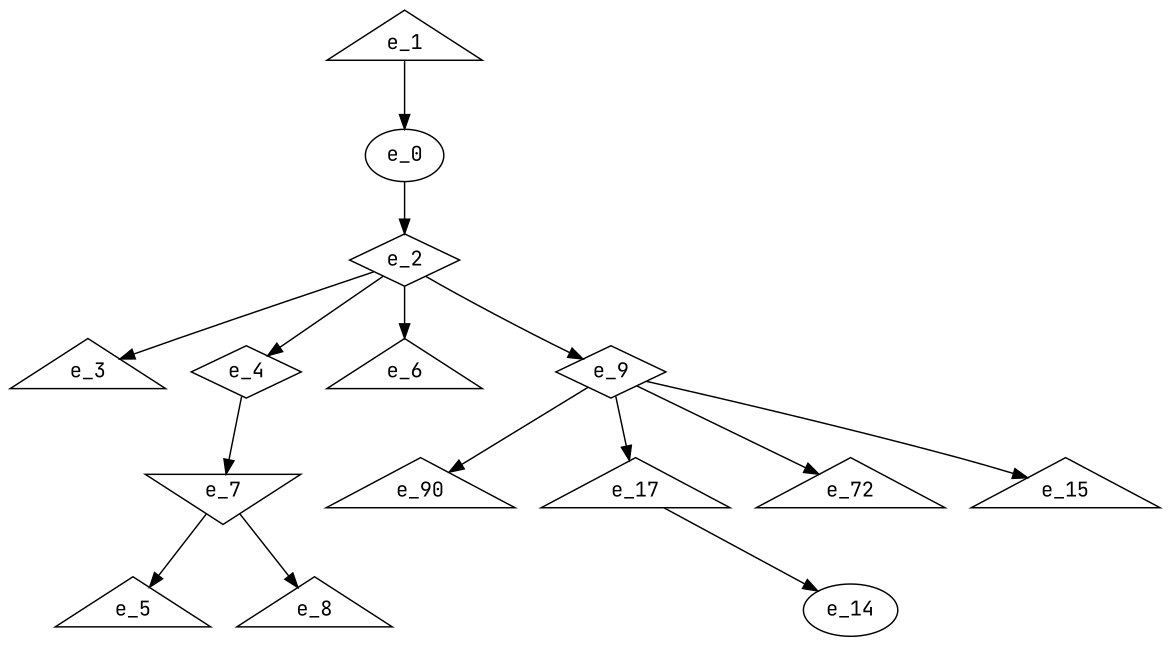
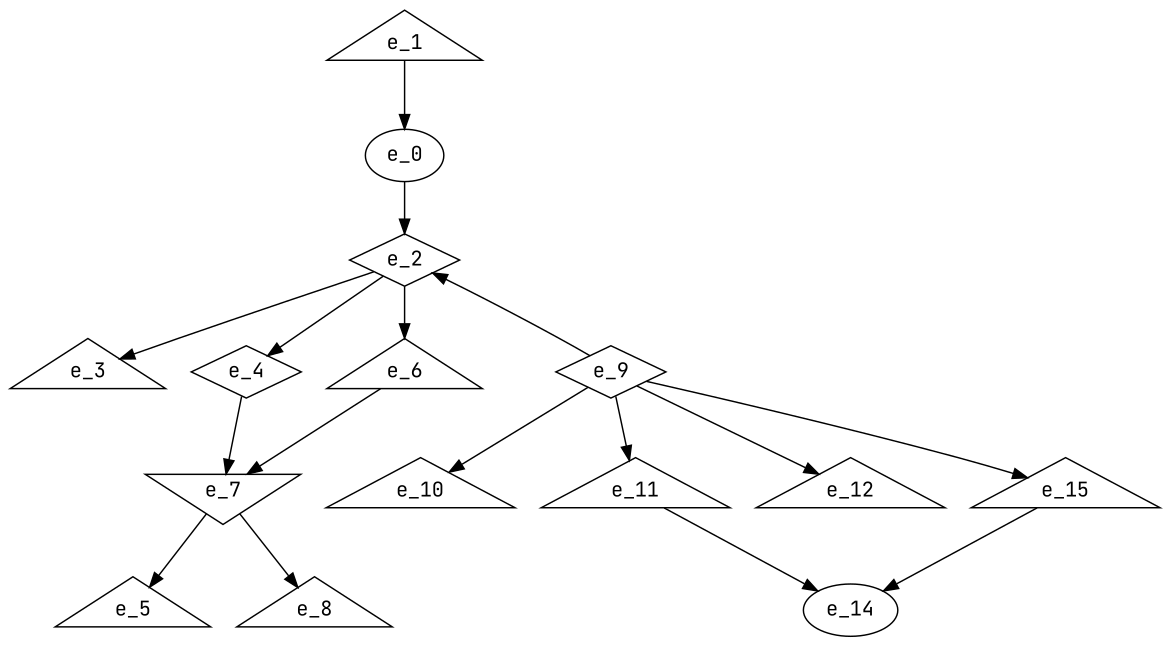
edge "e_2" -> "e_9": reversed
edge "e_6" -> "e_7": added
node "e_90": label "e_90" -> "e_10"
node "e_17": label "e_17" -> "e_11"
node "e_72": label "e_72" -> "e_12"
edge "e_15" -> "e_14": added
